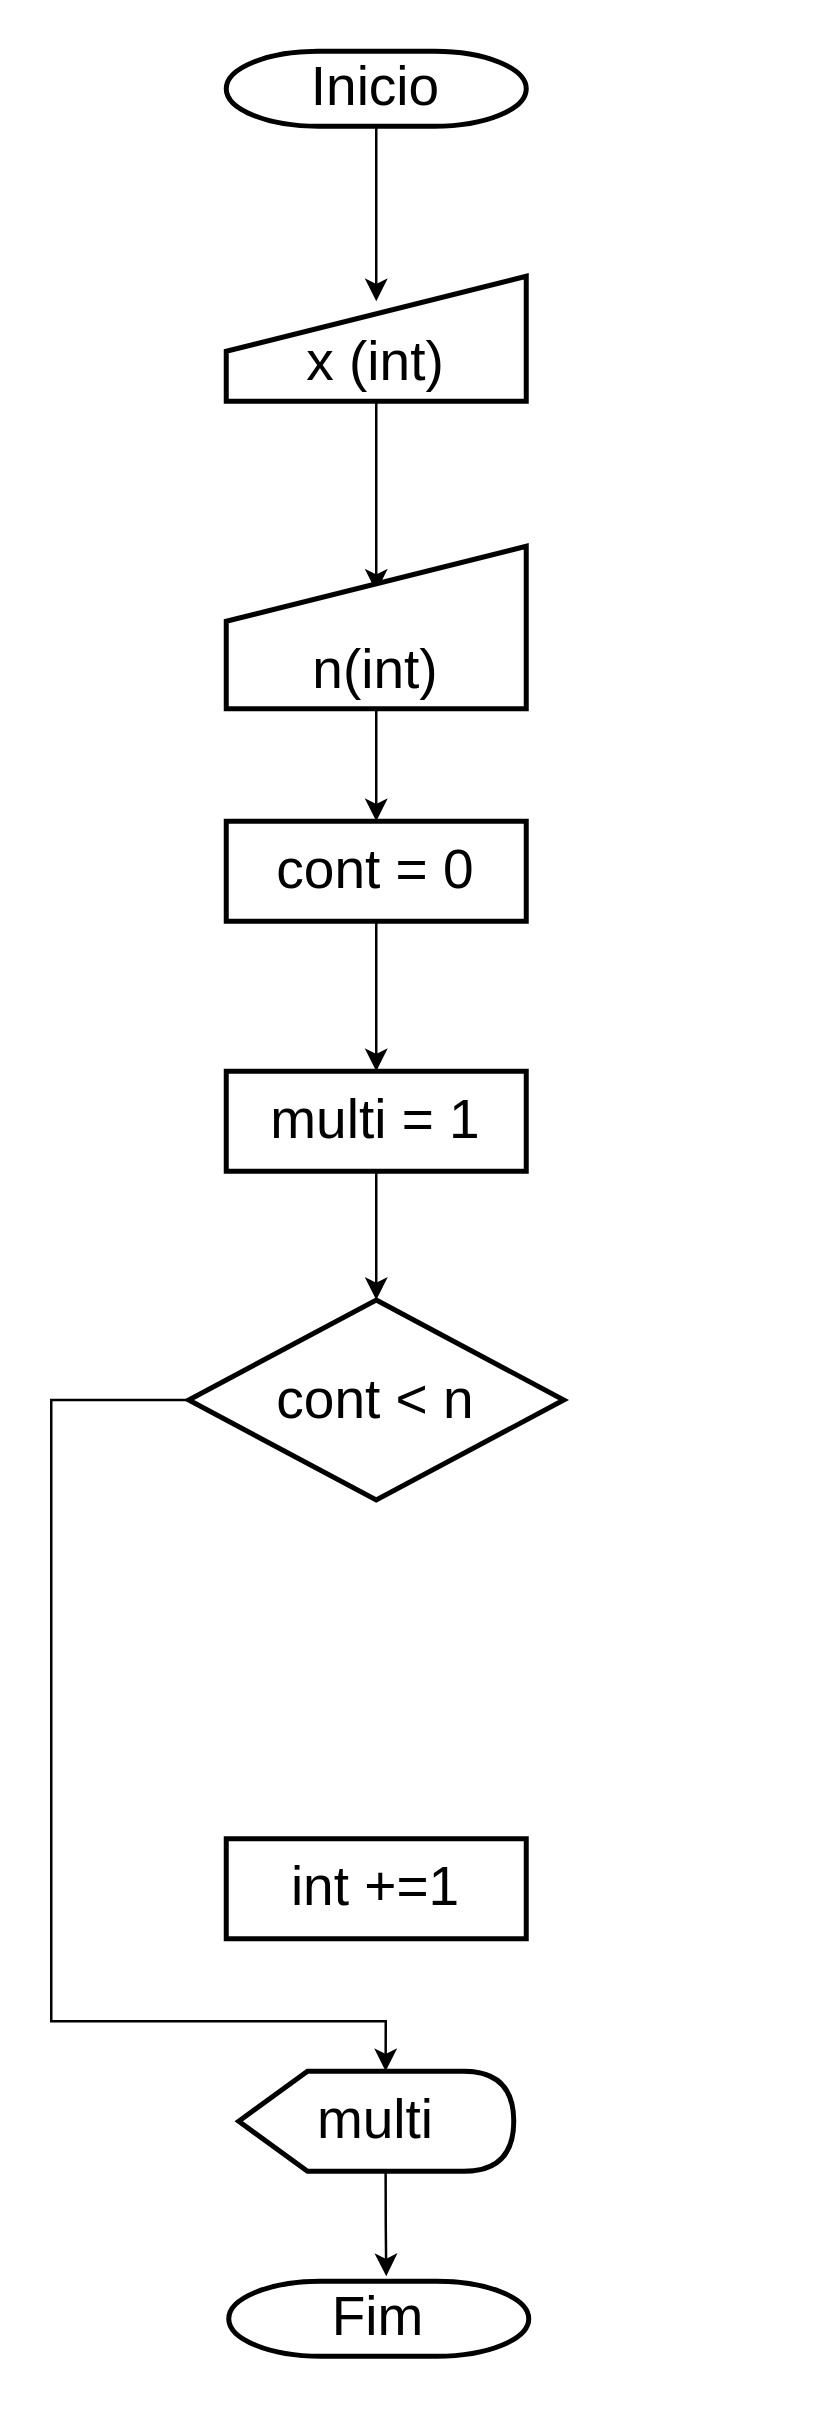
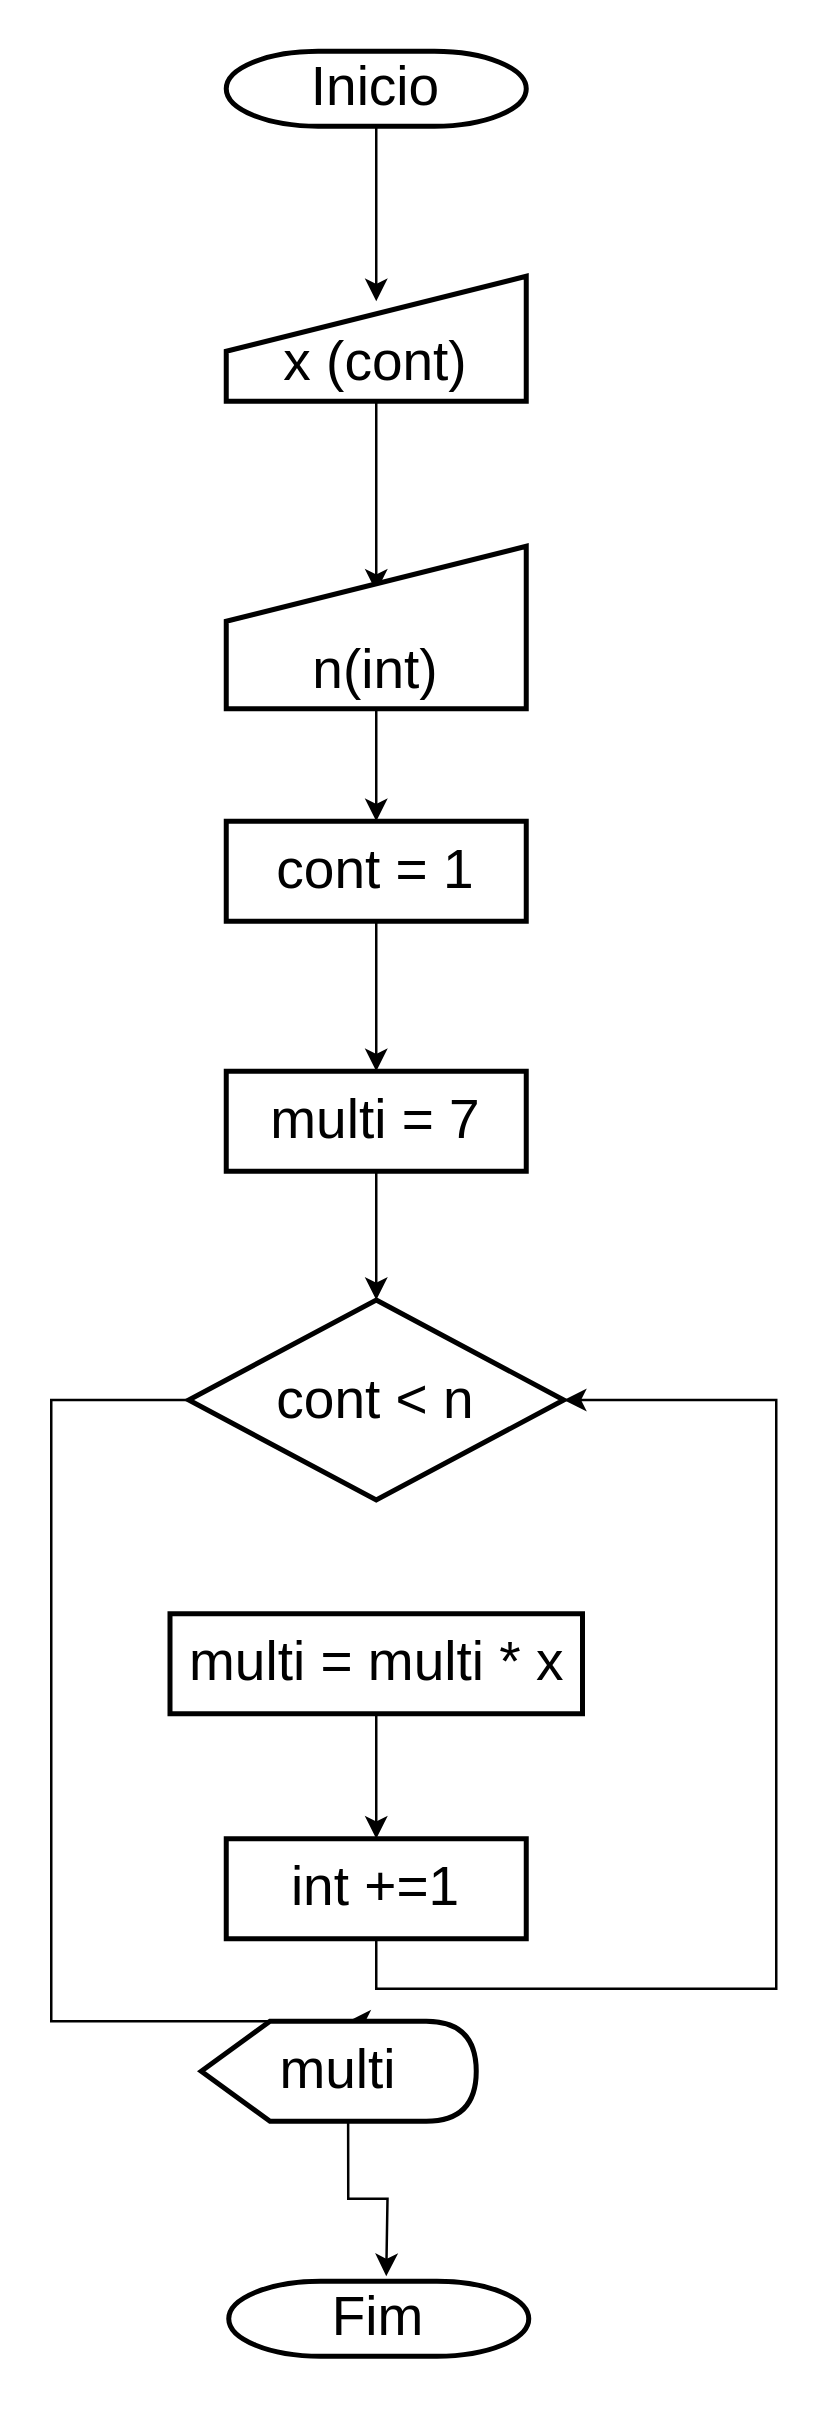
node "x (int)": label "x (int)" -> "x (cont)"
node "cont = 0": label "cont = 0" -> "cont = 1"
node "multi = 1": label "multi = 1" -> "multi = 7"
node "multi = multi * x": added
edge "multi = multi * x" -> "int +=1": added
edge "int +=1" -> "cont < n": added
node "multi": moved (376, 2121) -> (339, 2071)
